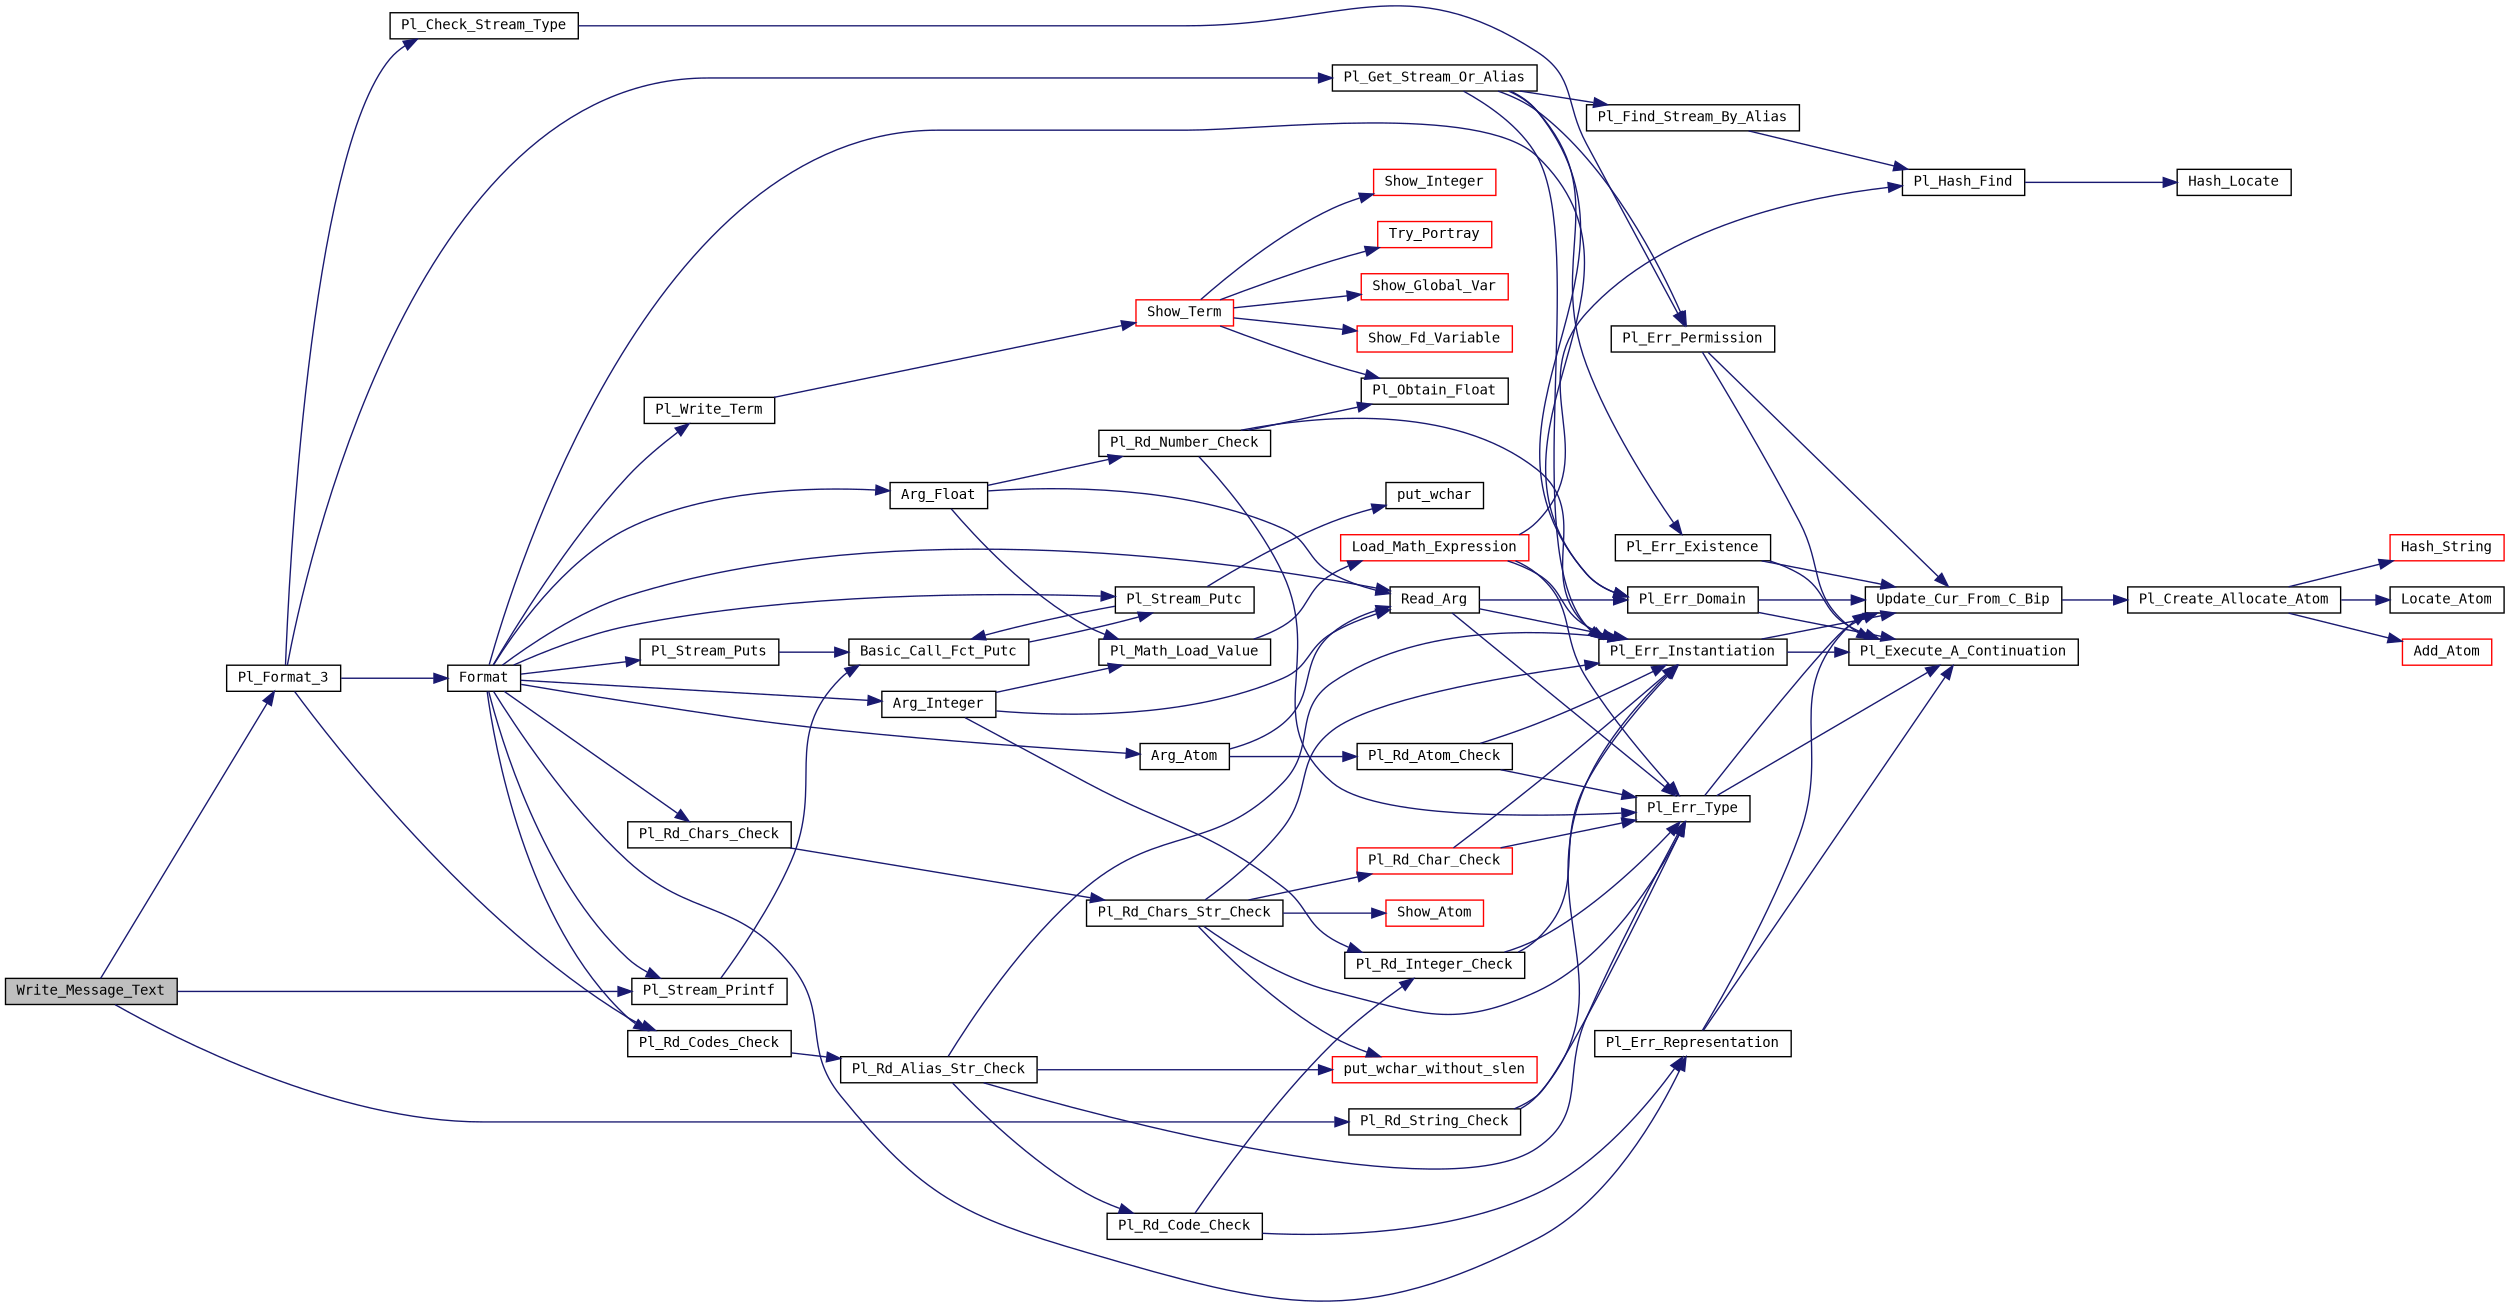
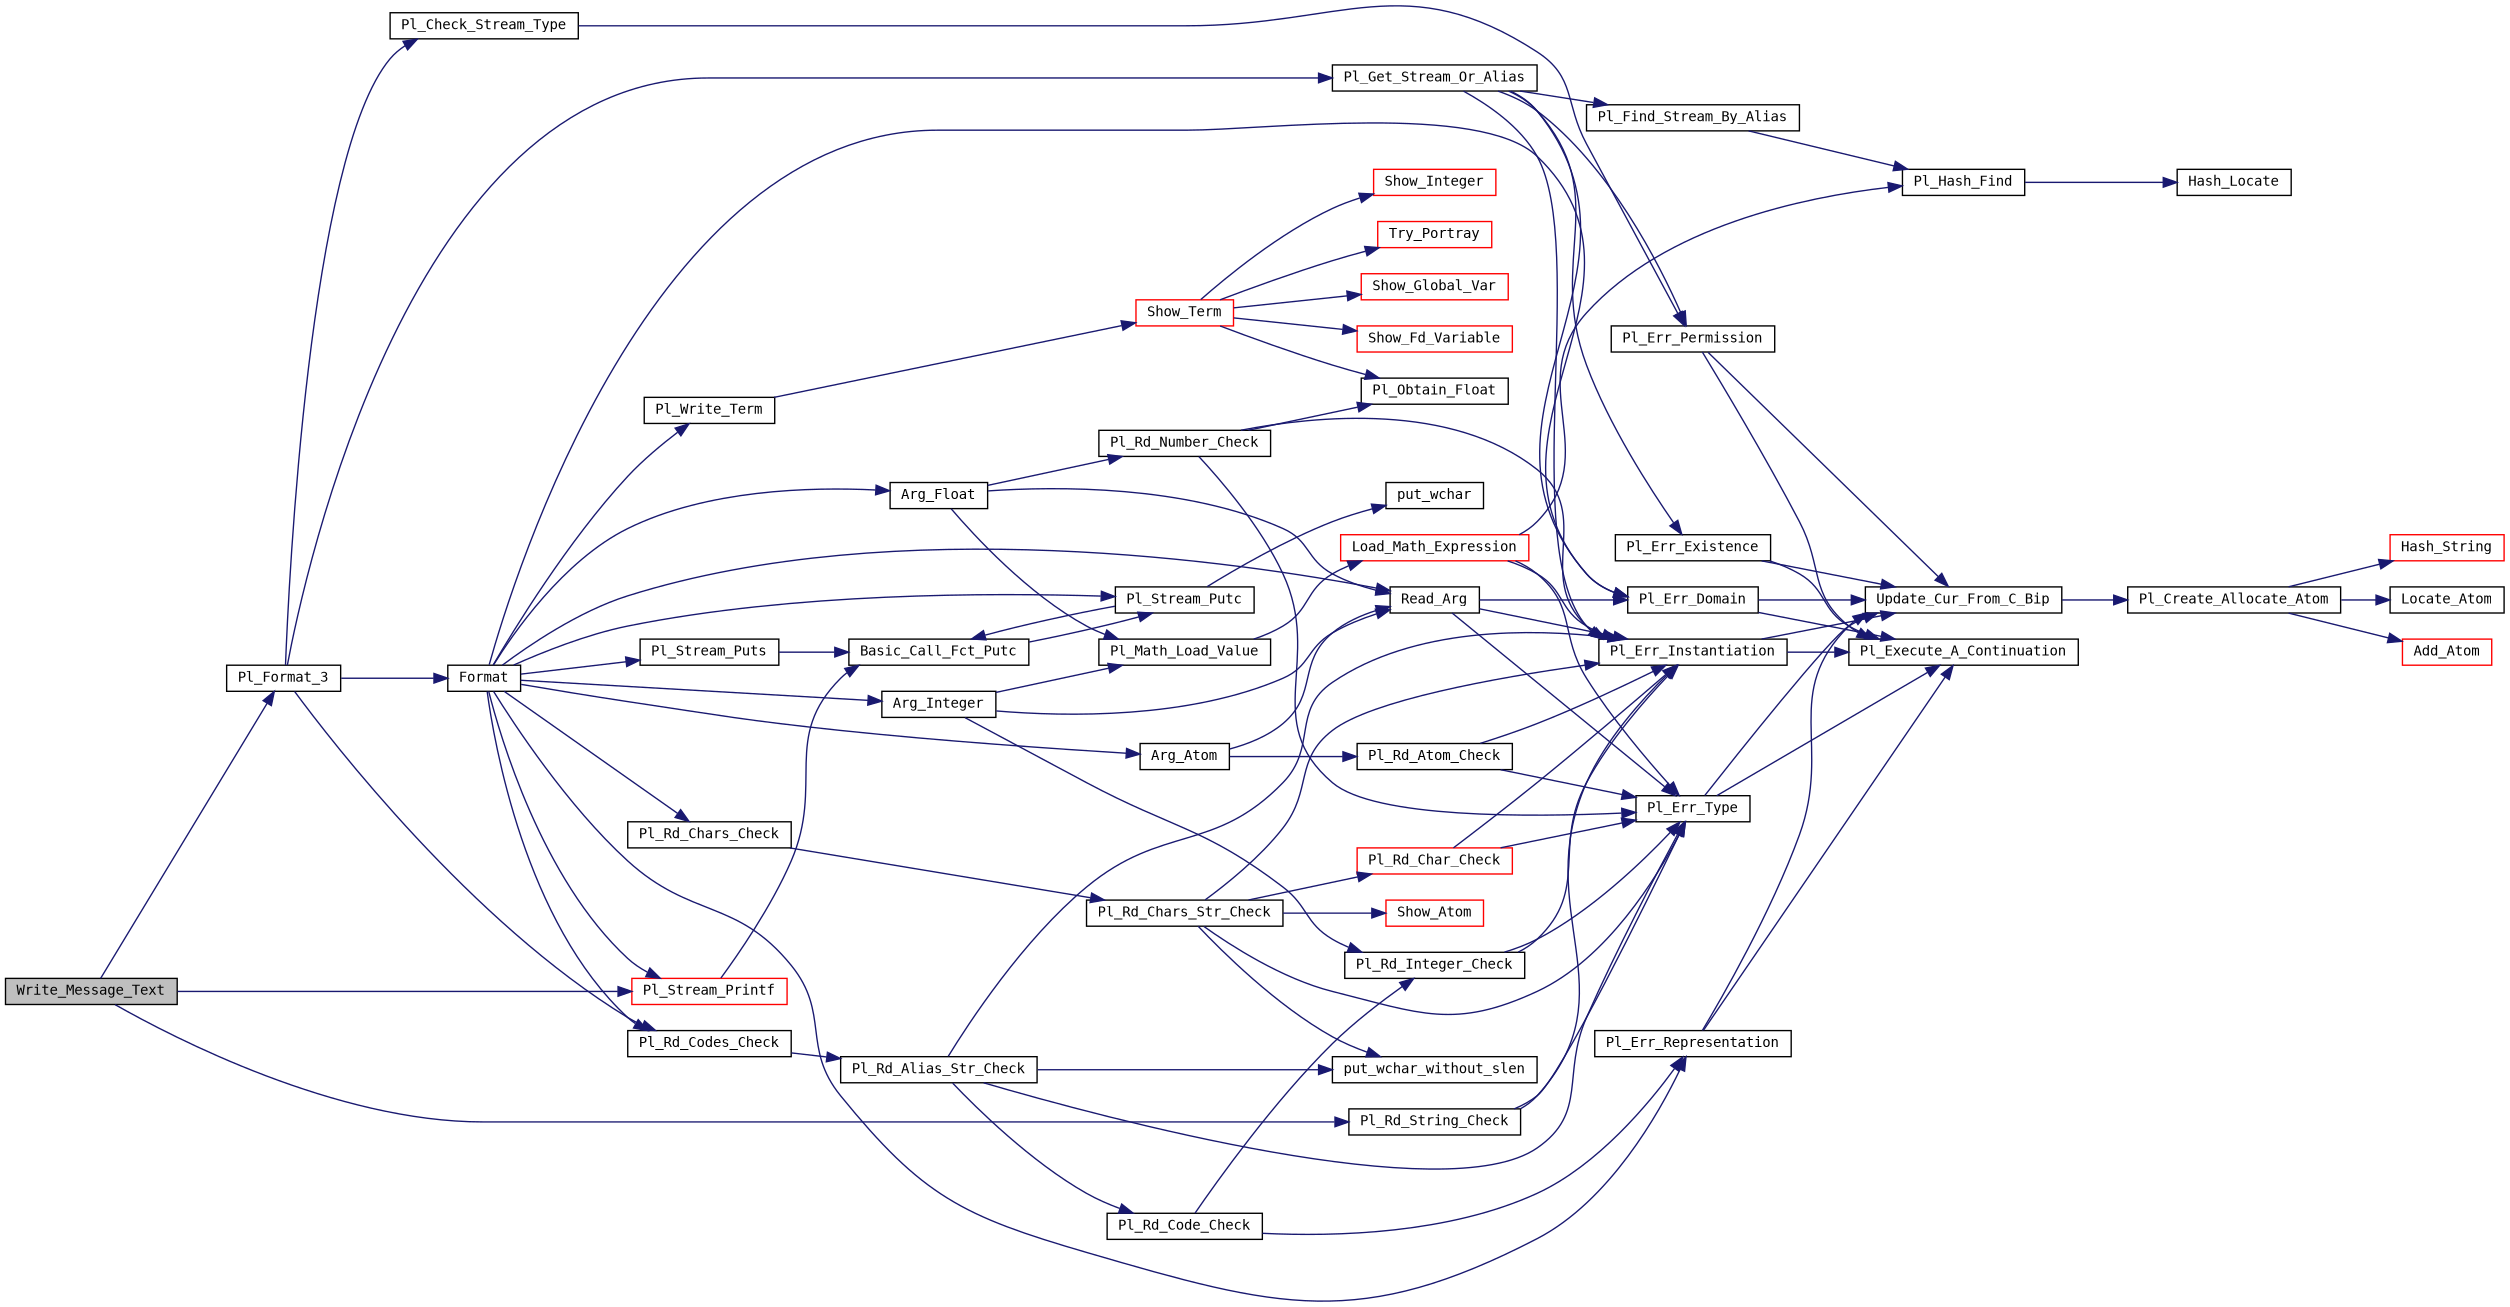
node "Pl_Stream_Printf": color black -> red
node "put_wchar_without_slen": color red -> black
